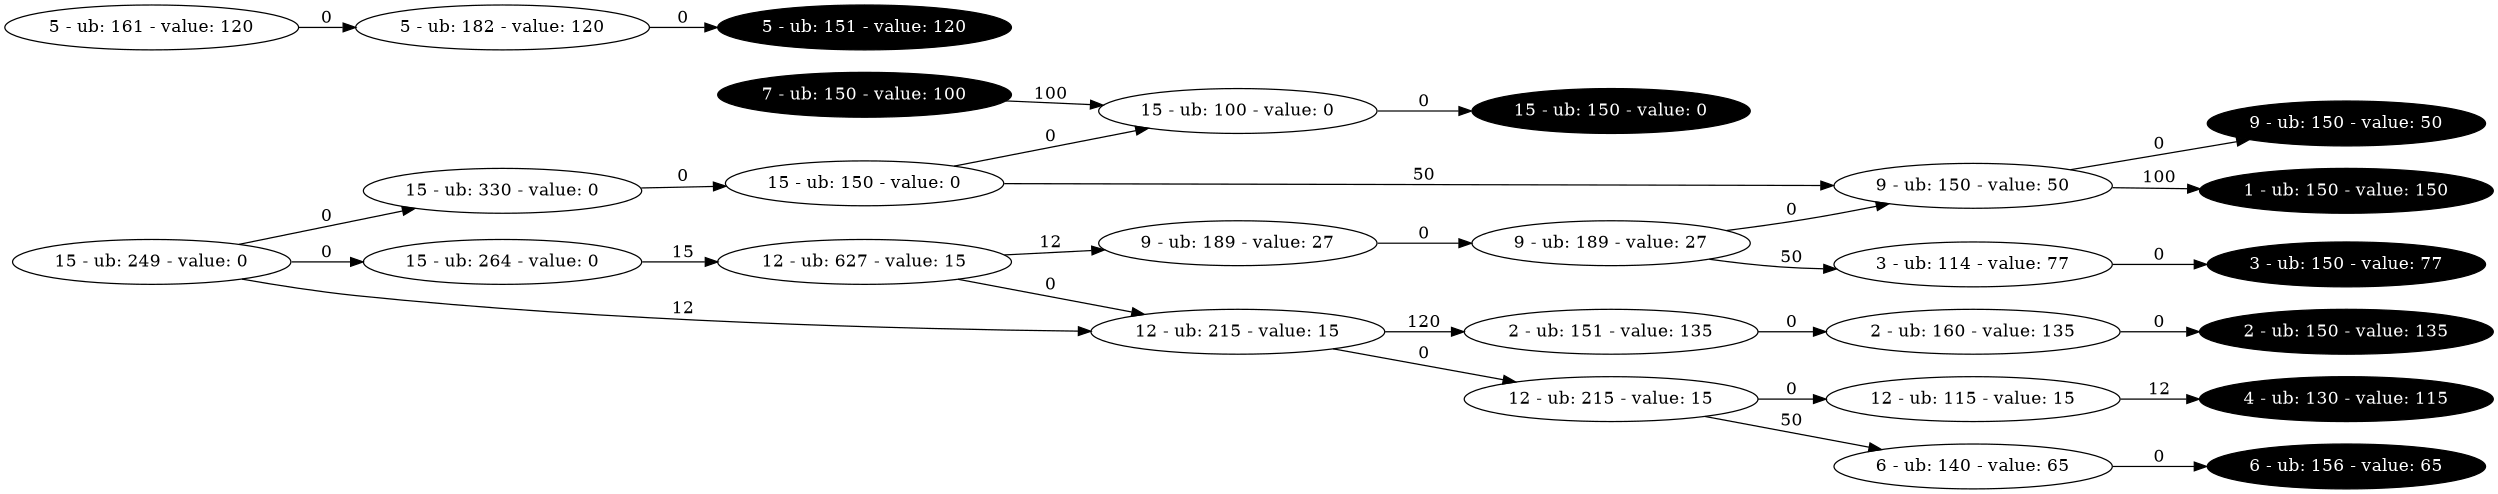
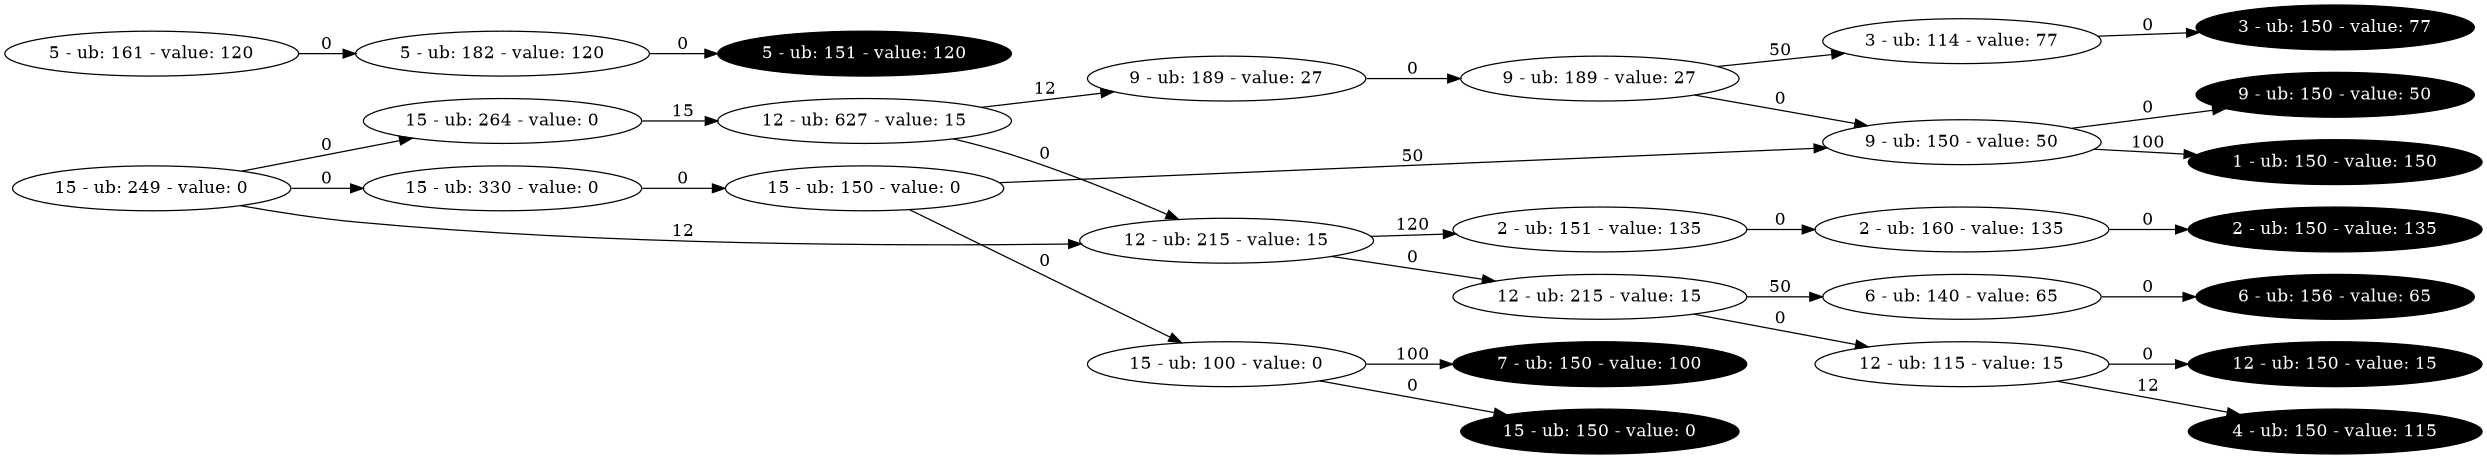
edge "7 - ub: 150 - value: 100" -> "15 - ub: 100 - value: 0": reversed
node "12 - ub: 150 - value: 15": added
node "4 - ub: 130 - value: 115": label "4 - ub: 130 - value: 115" -> "4 - ub: 150 - value: 115"
